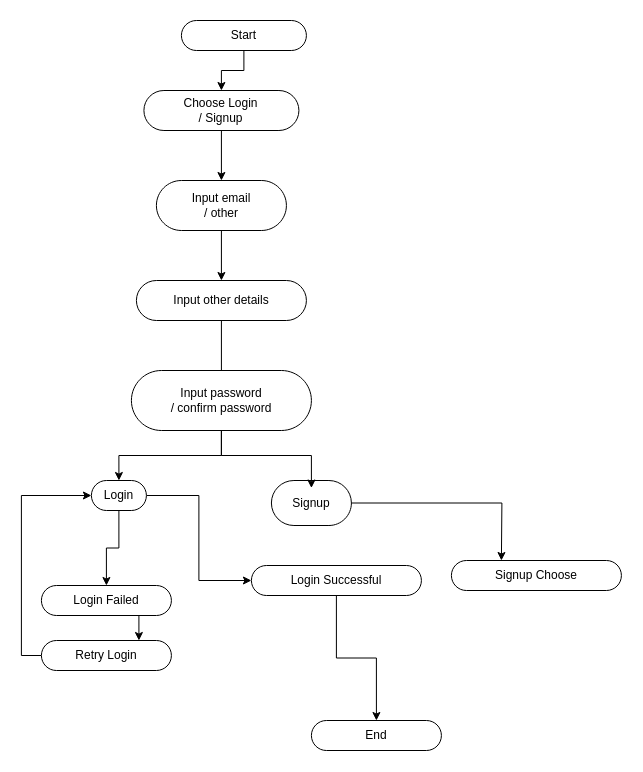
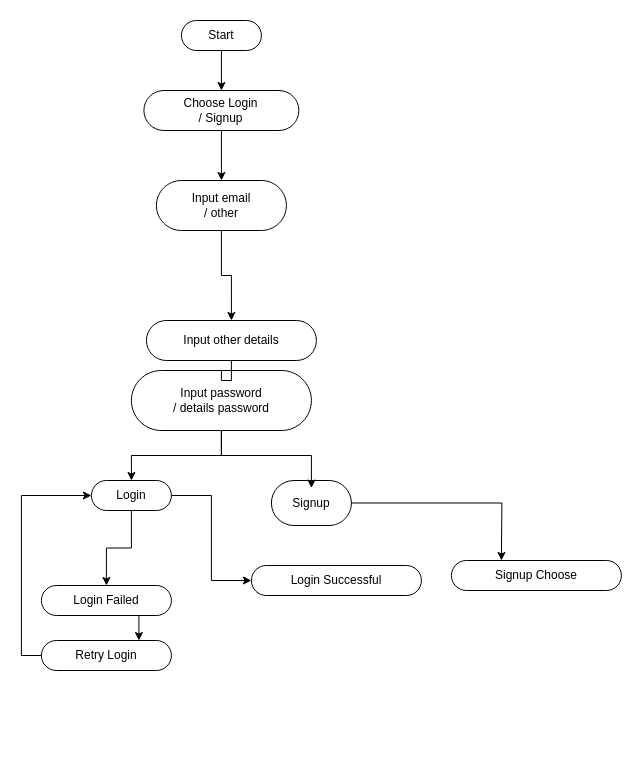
node "Start": size 125x30 -> 80x30
node "Input other details": moved (221, 301) -> (231, 341)
node "Input password / confirm password": label "Input password / confirm password" -> "Input password / details password"
node "Login": size 55x30 -> 80x30
edge "Login Successful" -> "End": removed
node "End": removed
